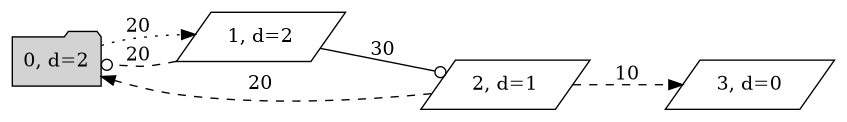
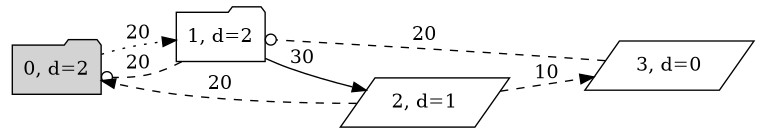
node "1, d=2": shape parallelogram -> folder
edge "3, d=0" -> "1, d=2": added, label "20"
edge "1, d=2" -> "2, d=1": arrowhead odot -> normal
